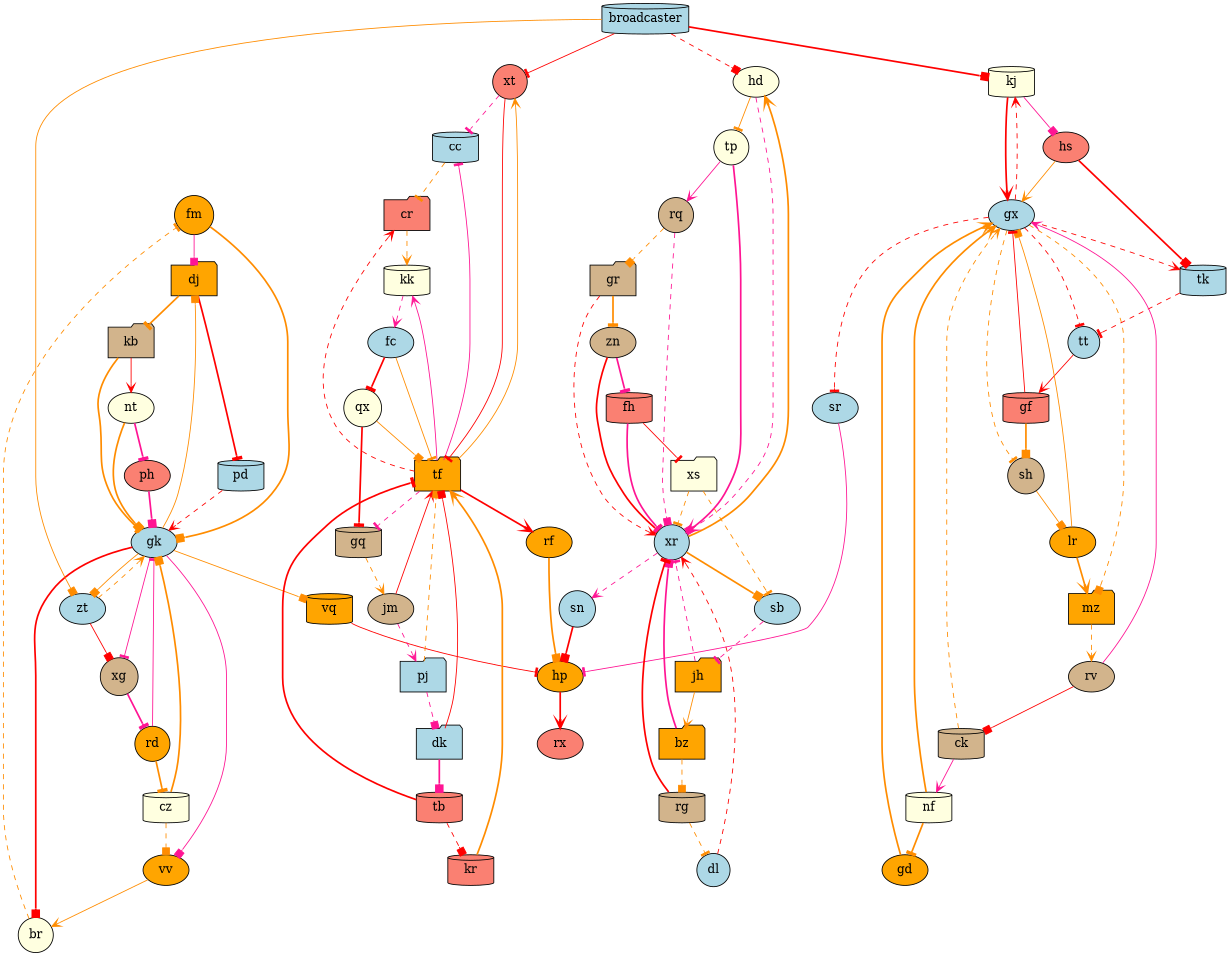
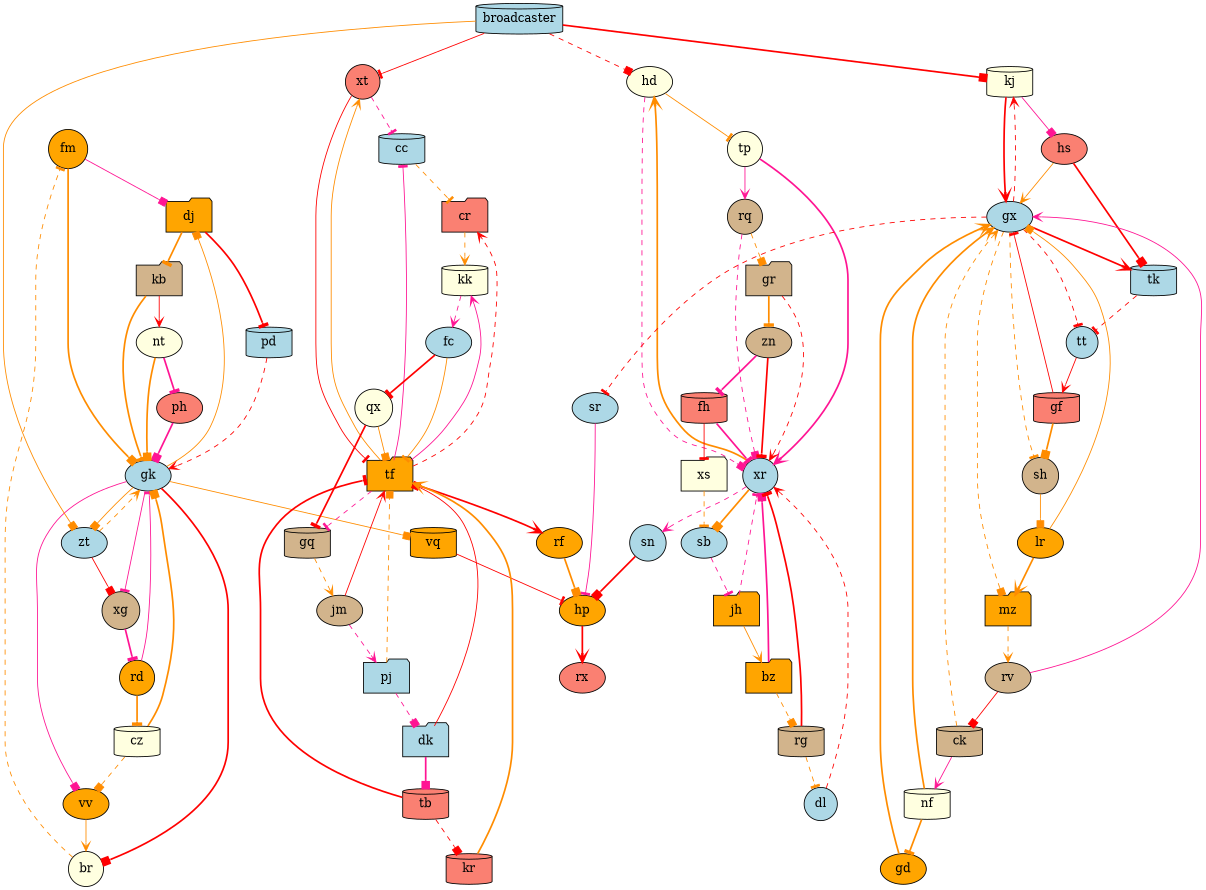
edge "gx" -> "tk": style dashed -> bold
edge "xs" -> "xr": removed
